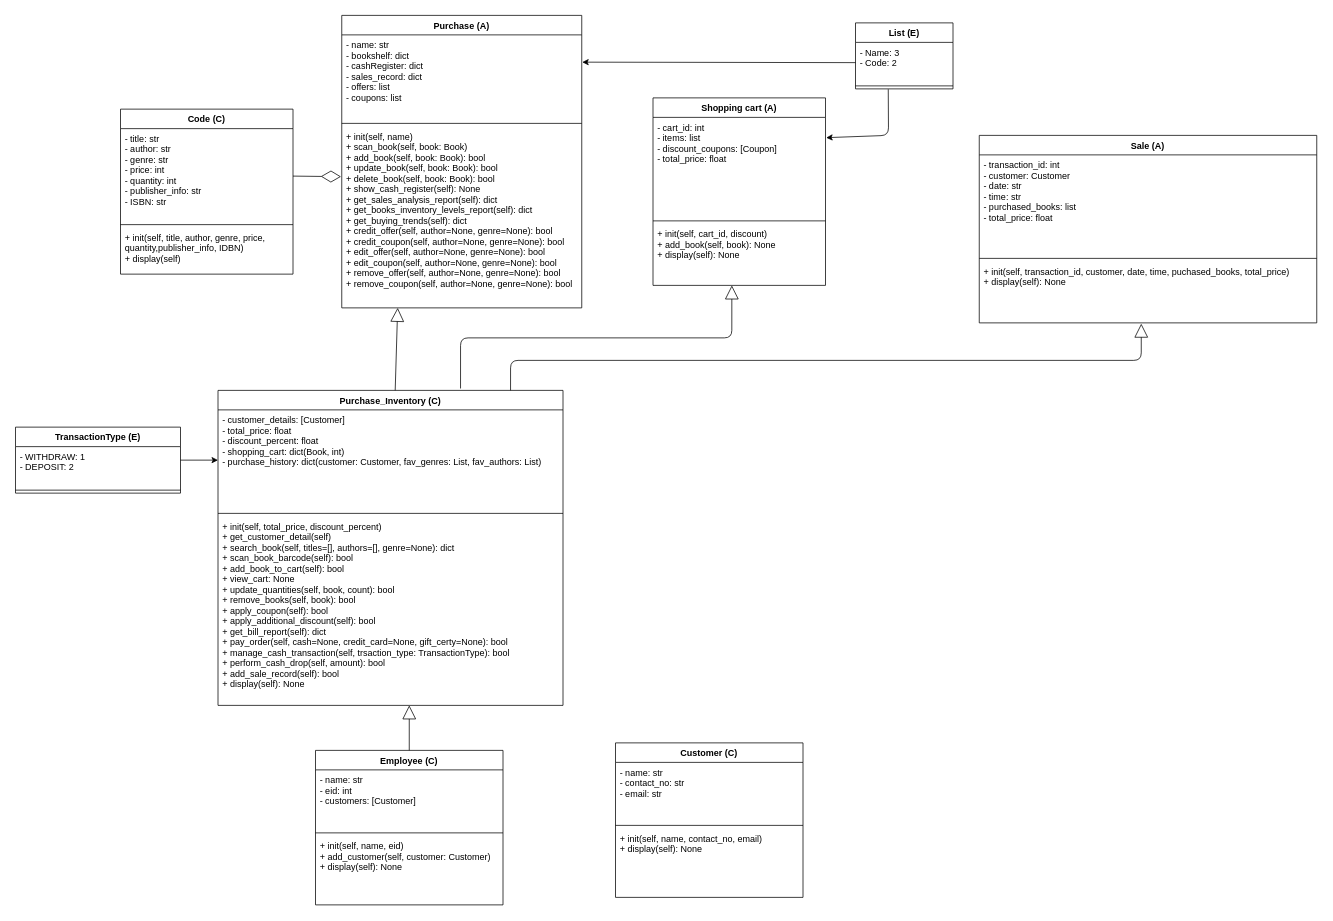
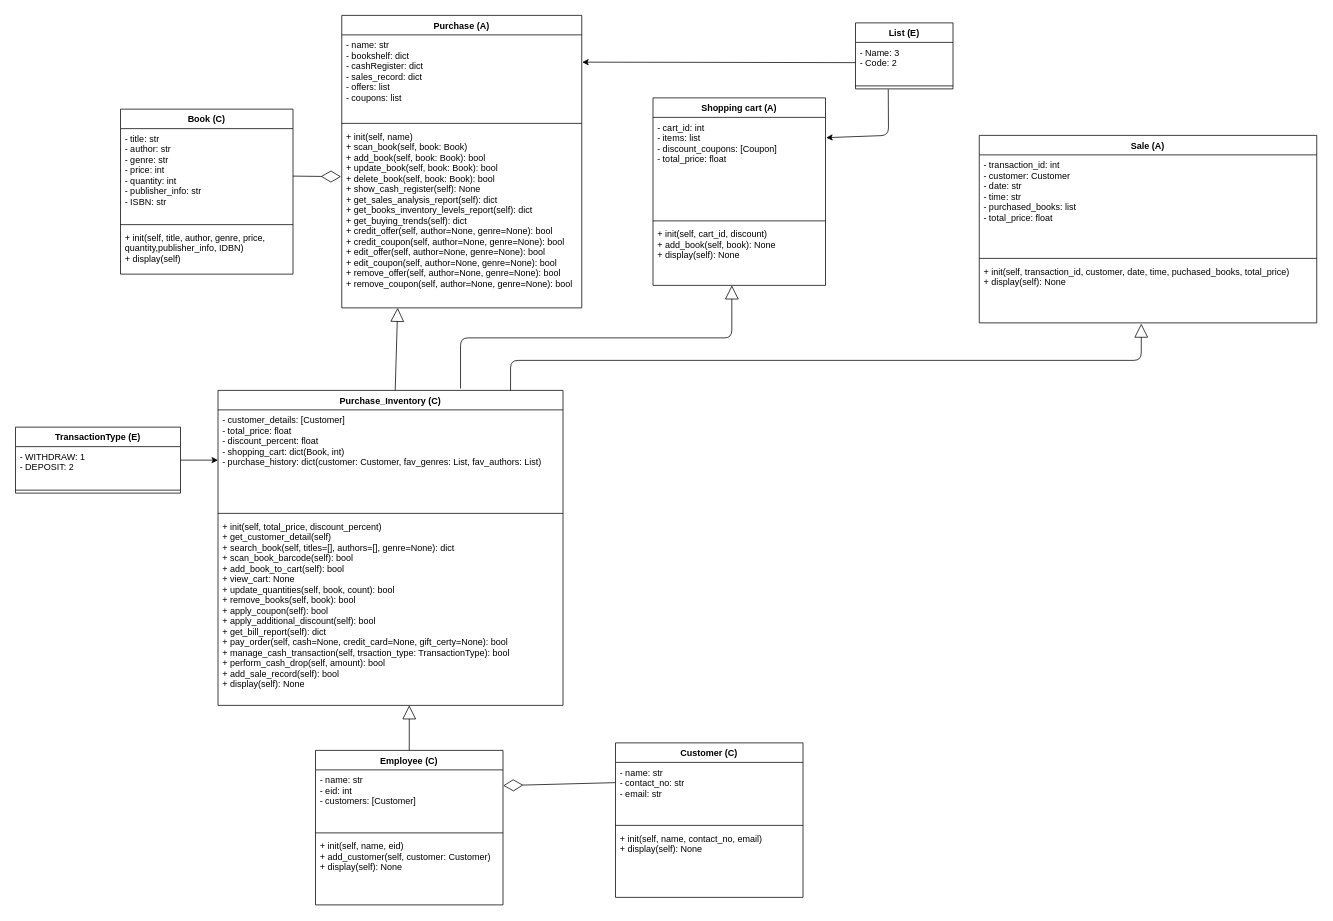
node "Code (C)": label "Code (C)" -> "Book (C)"
edge "- name: str - contact_no: str - email: str" -> "- name: str - eid: int - customers: [Customer]": added
